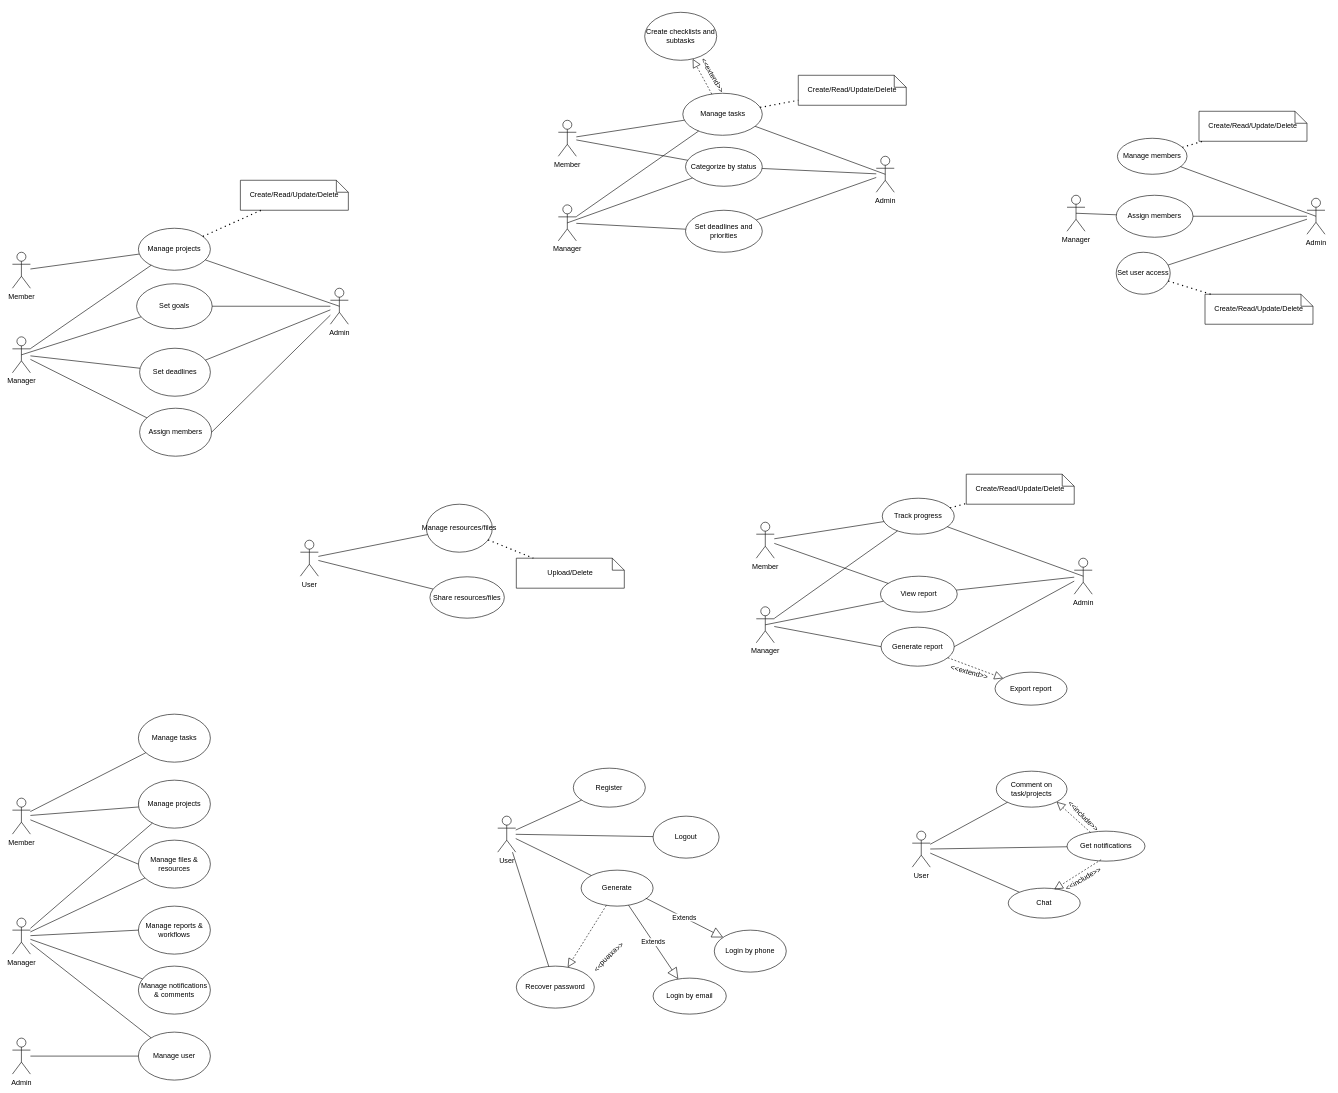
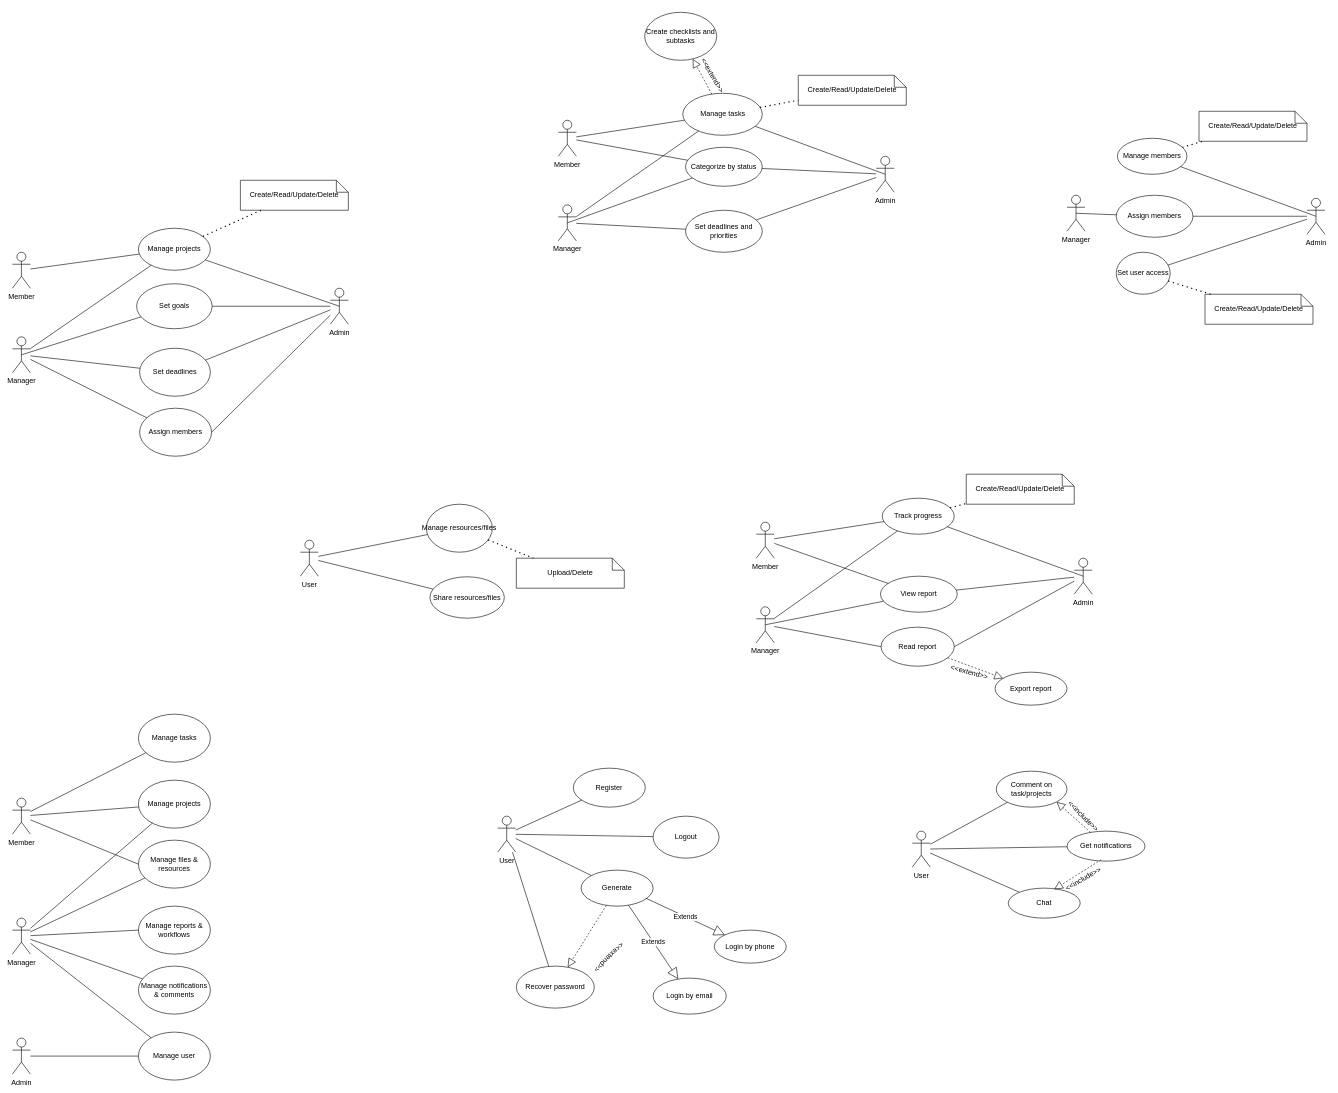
node "Generate report": label "Generate report" -> "Read report"
node "Login by phone": size 72x42 -> 72x33
